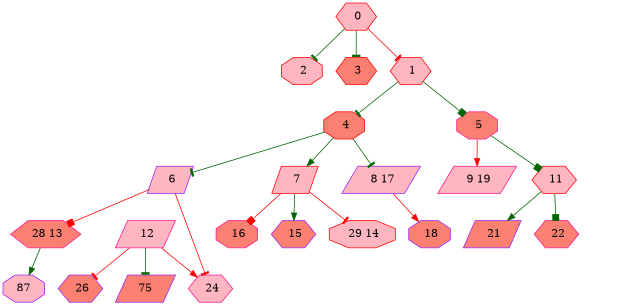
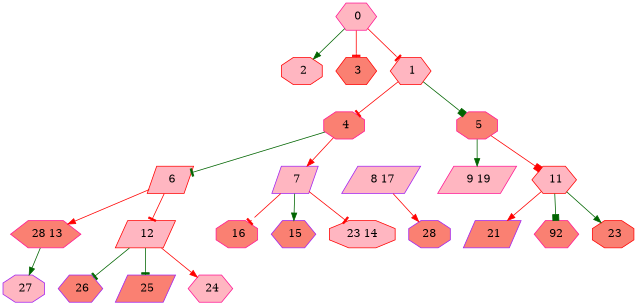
node "0": color red -> deeppink
edge "0" -> "2": arrowhead tee -> normal
edge "0" -> "3": color darkgreen -> red
edge "1" -> "4": color darkgreen -> red
node "4": color red -> deeppink
edge "4" -> "7": color darkgreen -> red
edge "5" -> "9 19": color red -> darkgreen
edge "5" -> "11": color darkgreen -> red
edge "4" -> "8 17": removed
node "6": color purple -> red
node "7": color red -> purple
edge "11" -> "21": color darkgreen -> red
edge "6" -> "28 13": arrowhead box -> normal
edge "7" -> "16": arrowhead box -> tee
edge "6" -> "24": now "6" -> "12"
node "12": color deeppink -> red
node "29 14": label "29 14" -> "23 14"
node "18": label "18" -> "28"
node "22": label "22" -> "92"
node "23": added
edge "12" -> "26": color red -> darkgreen
node "87": label "87" -> "27"
node "75": label "75" -> "25"
